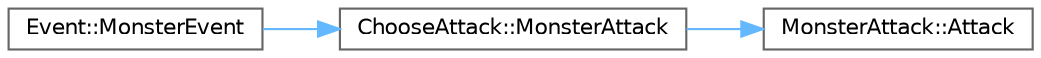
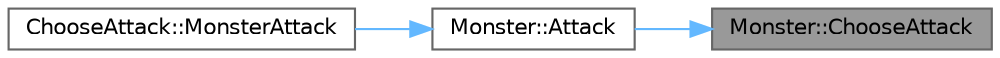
node "Event::MonsterEvent": removed
node "Monster::ChooseAttack": added
node "MonsterAttack::Attack": label "MonsterAttack::Attack" -> "Monster::Attack"
